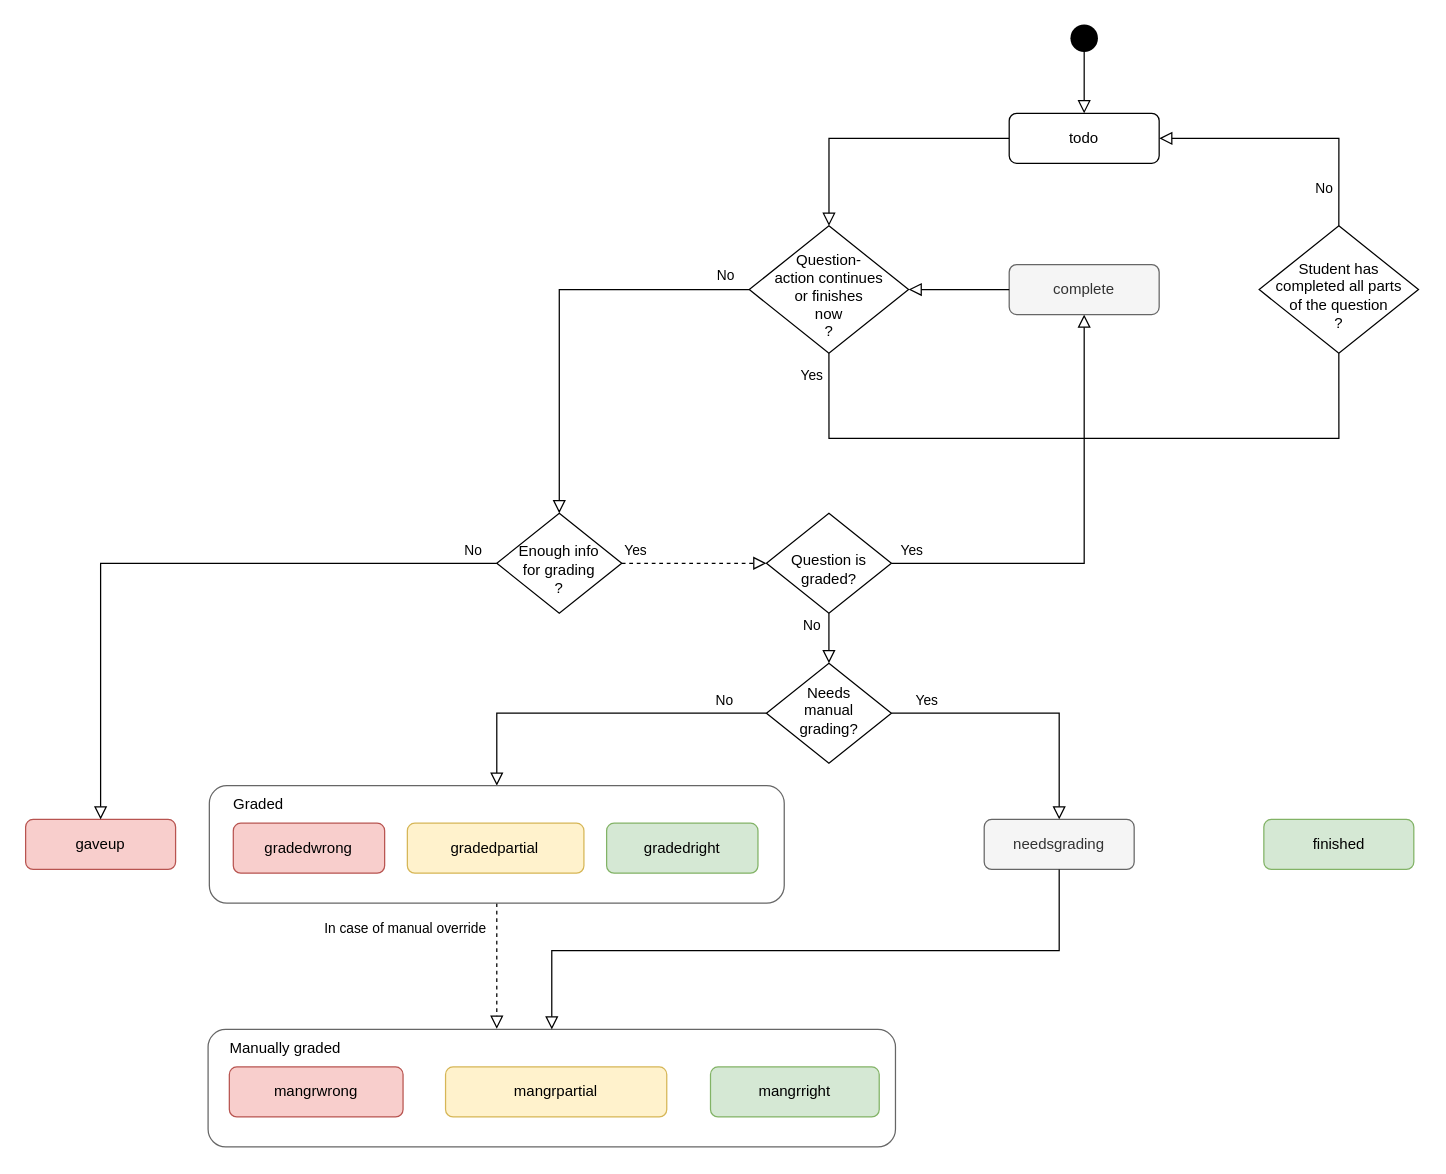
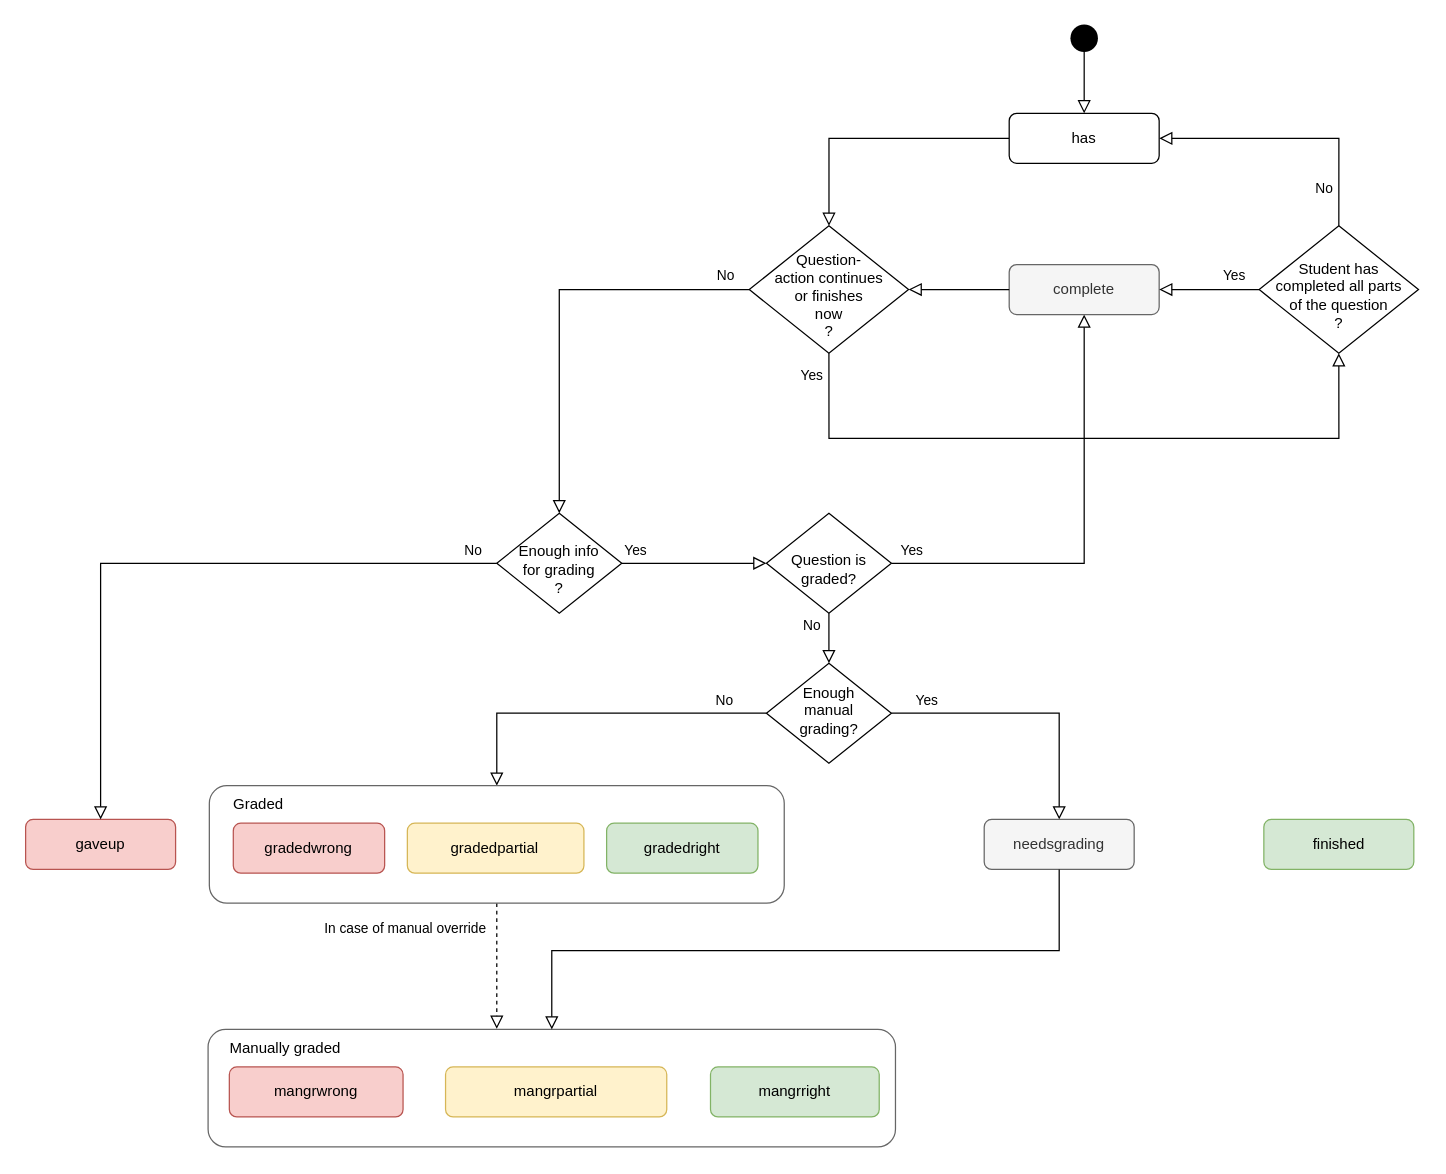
node "todo": label "todo" -> "has"
edge "Student has completed all parts of the question ?" -> "complete": added, label "Yes"
edge "Question- action continues or finishes now ?" -- "Student has completed all parts of the question ?": arrowhead none -> block
edge "Enough info for grading ?" -> "Question is graded?": style dashed -> solid
node "Needs manual grading?": label "Needs manual grading?" -> "Enough manual grading?"
